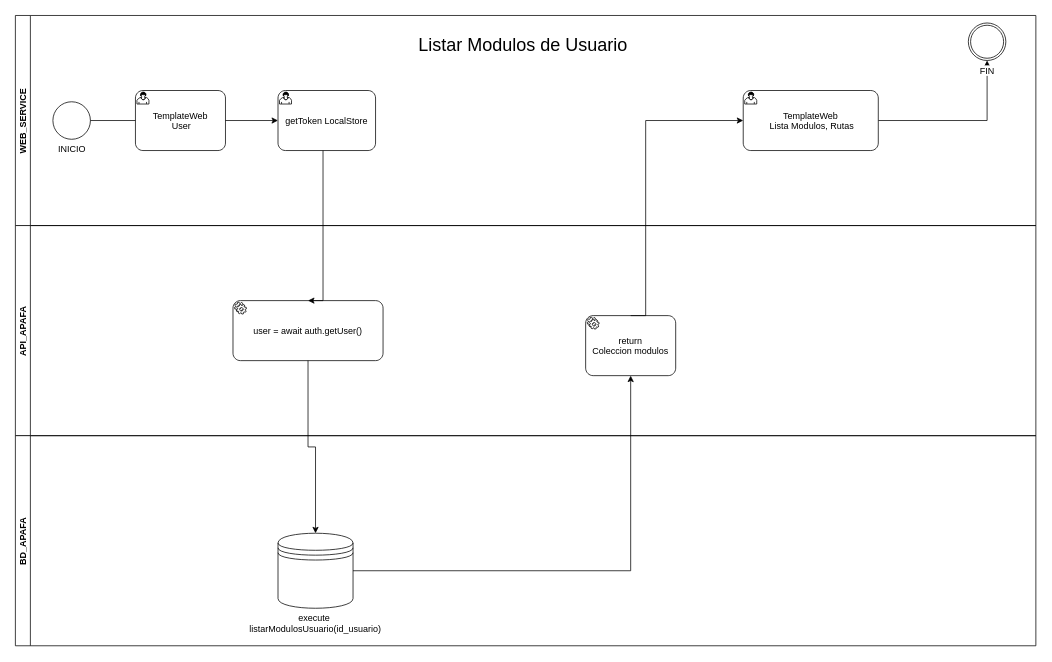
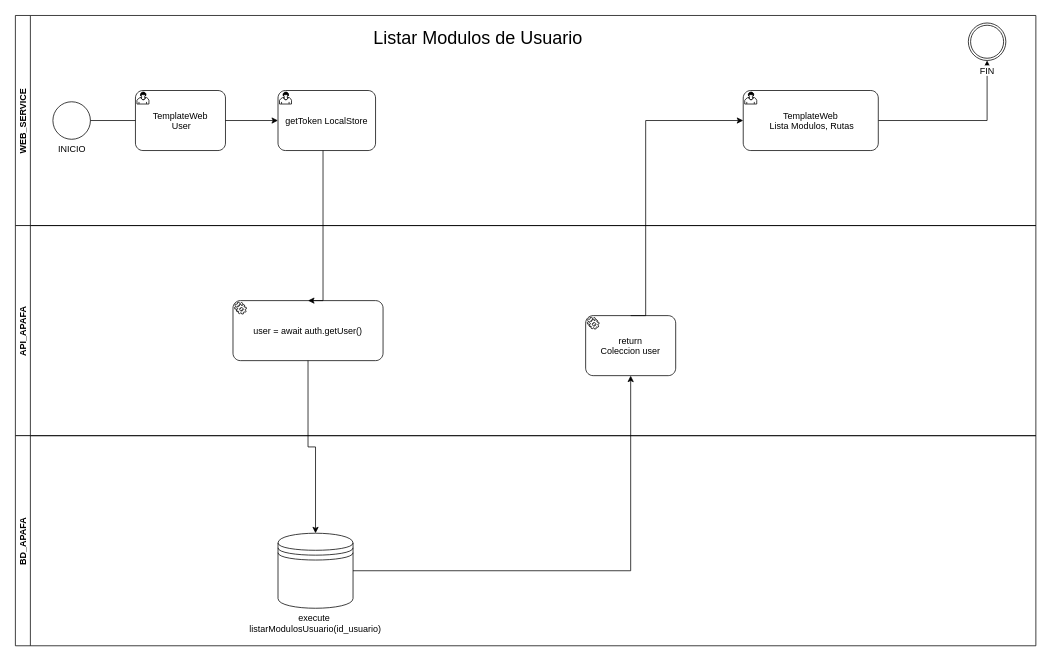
node "Listar Modulos de Usuario": moved (525, 45) -> (480, 38)
node "return Coleccion modulos": label "return Coleccion modulos" -> "return Coleccion user"
